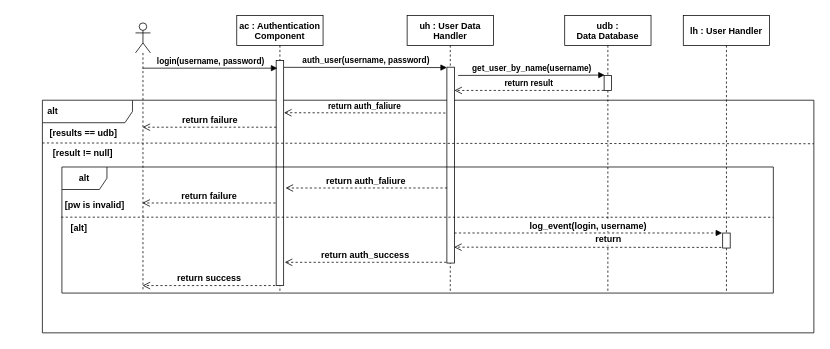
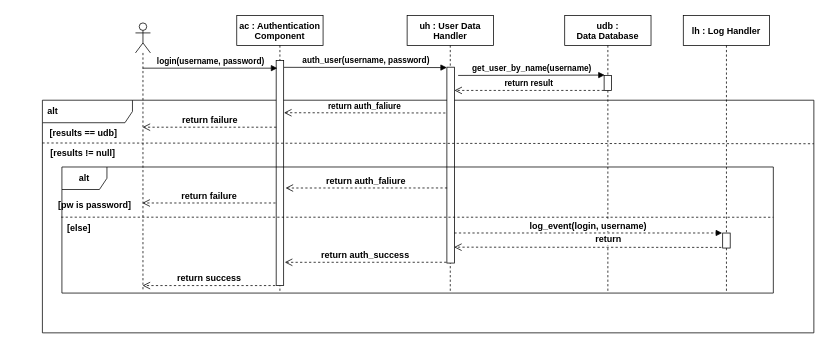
node "lh : User Handler": label "lh : User Handler" -> "lh : Log Handler"
node "[result != null]": label "[result != null]" -> "[results != null]"
node "[pw is invalid]": label "[pw is invalid]" -> "[pw is password]"
node "[alt]": label "[alt]" -> "[else]"
